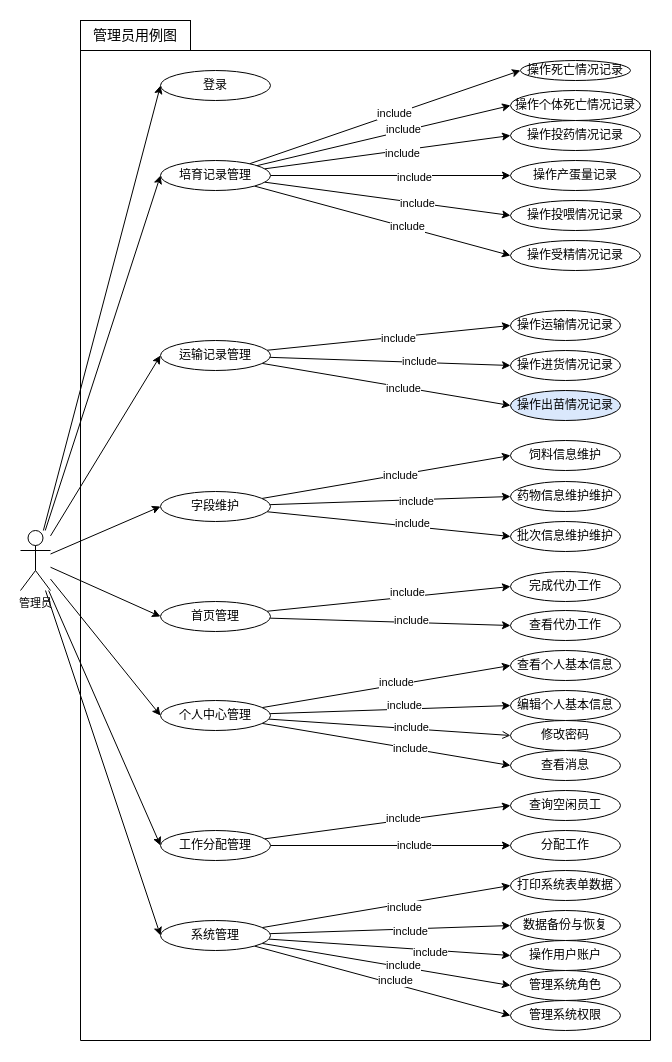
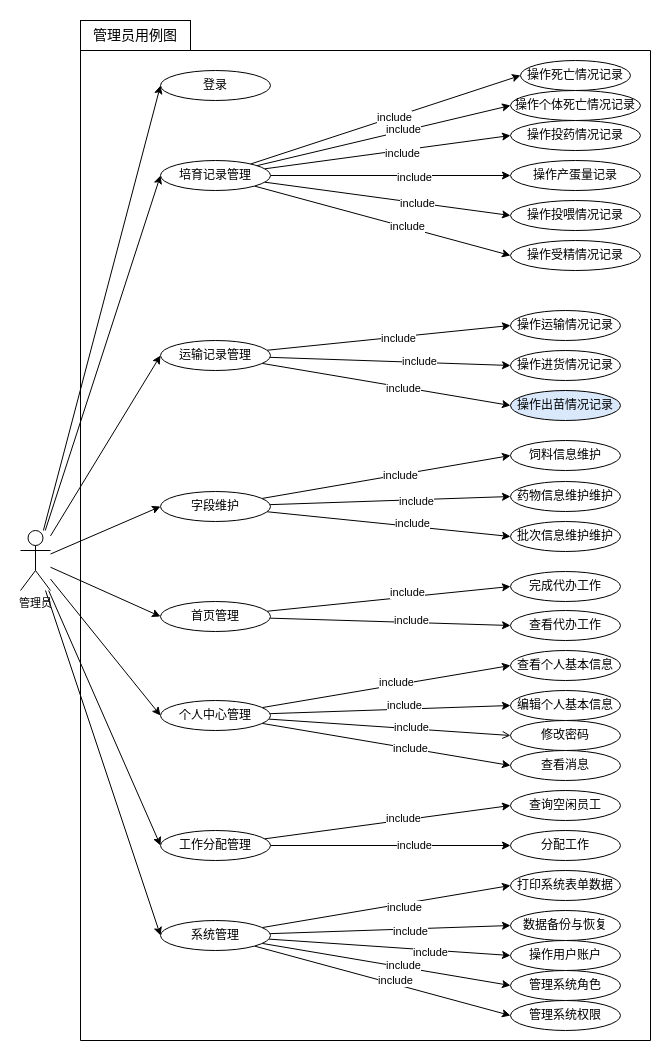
node "操作死亡情况记录": size 110x20 -> 110x30
